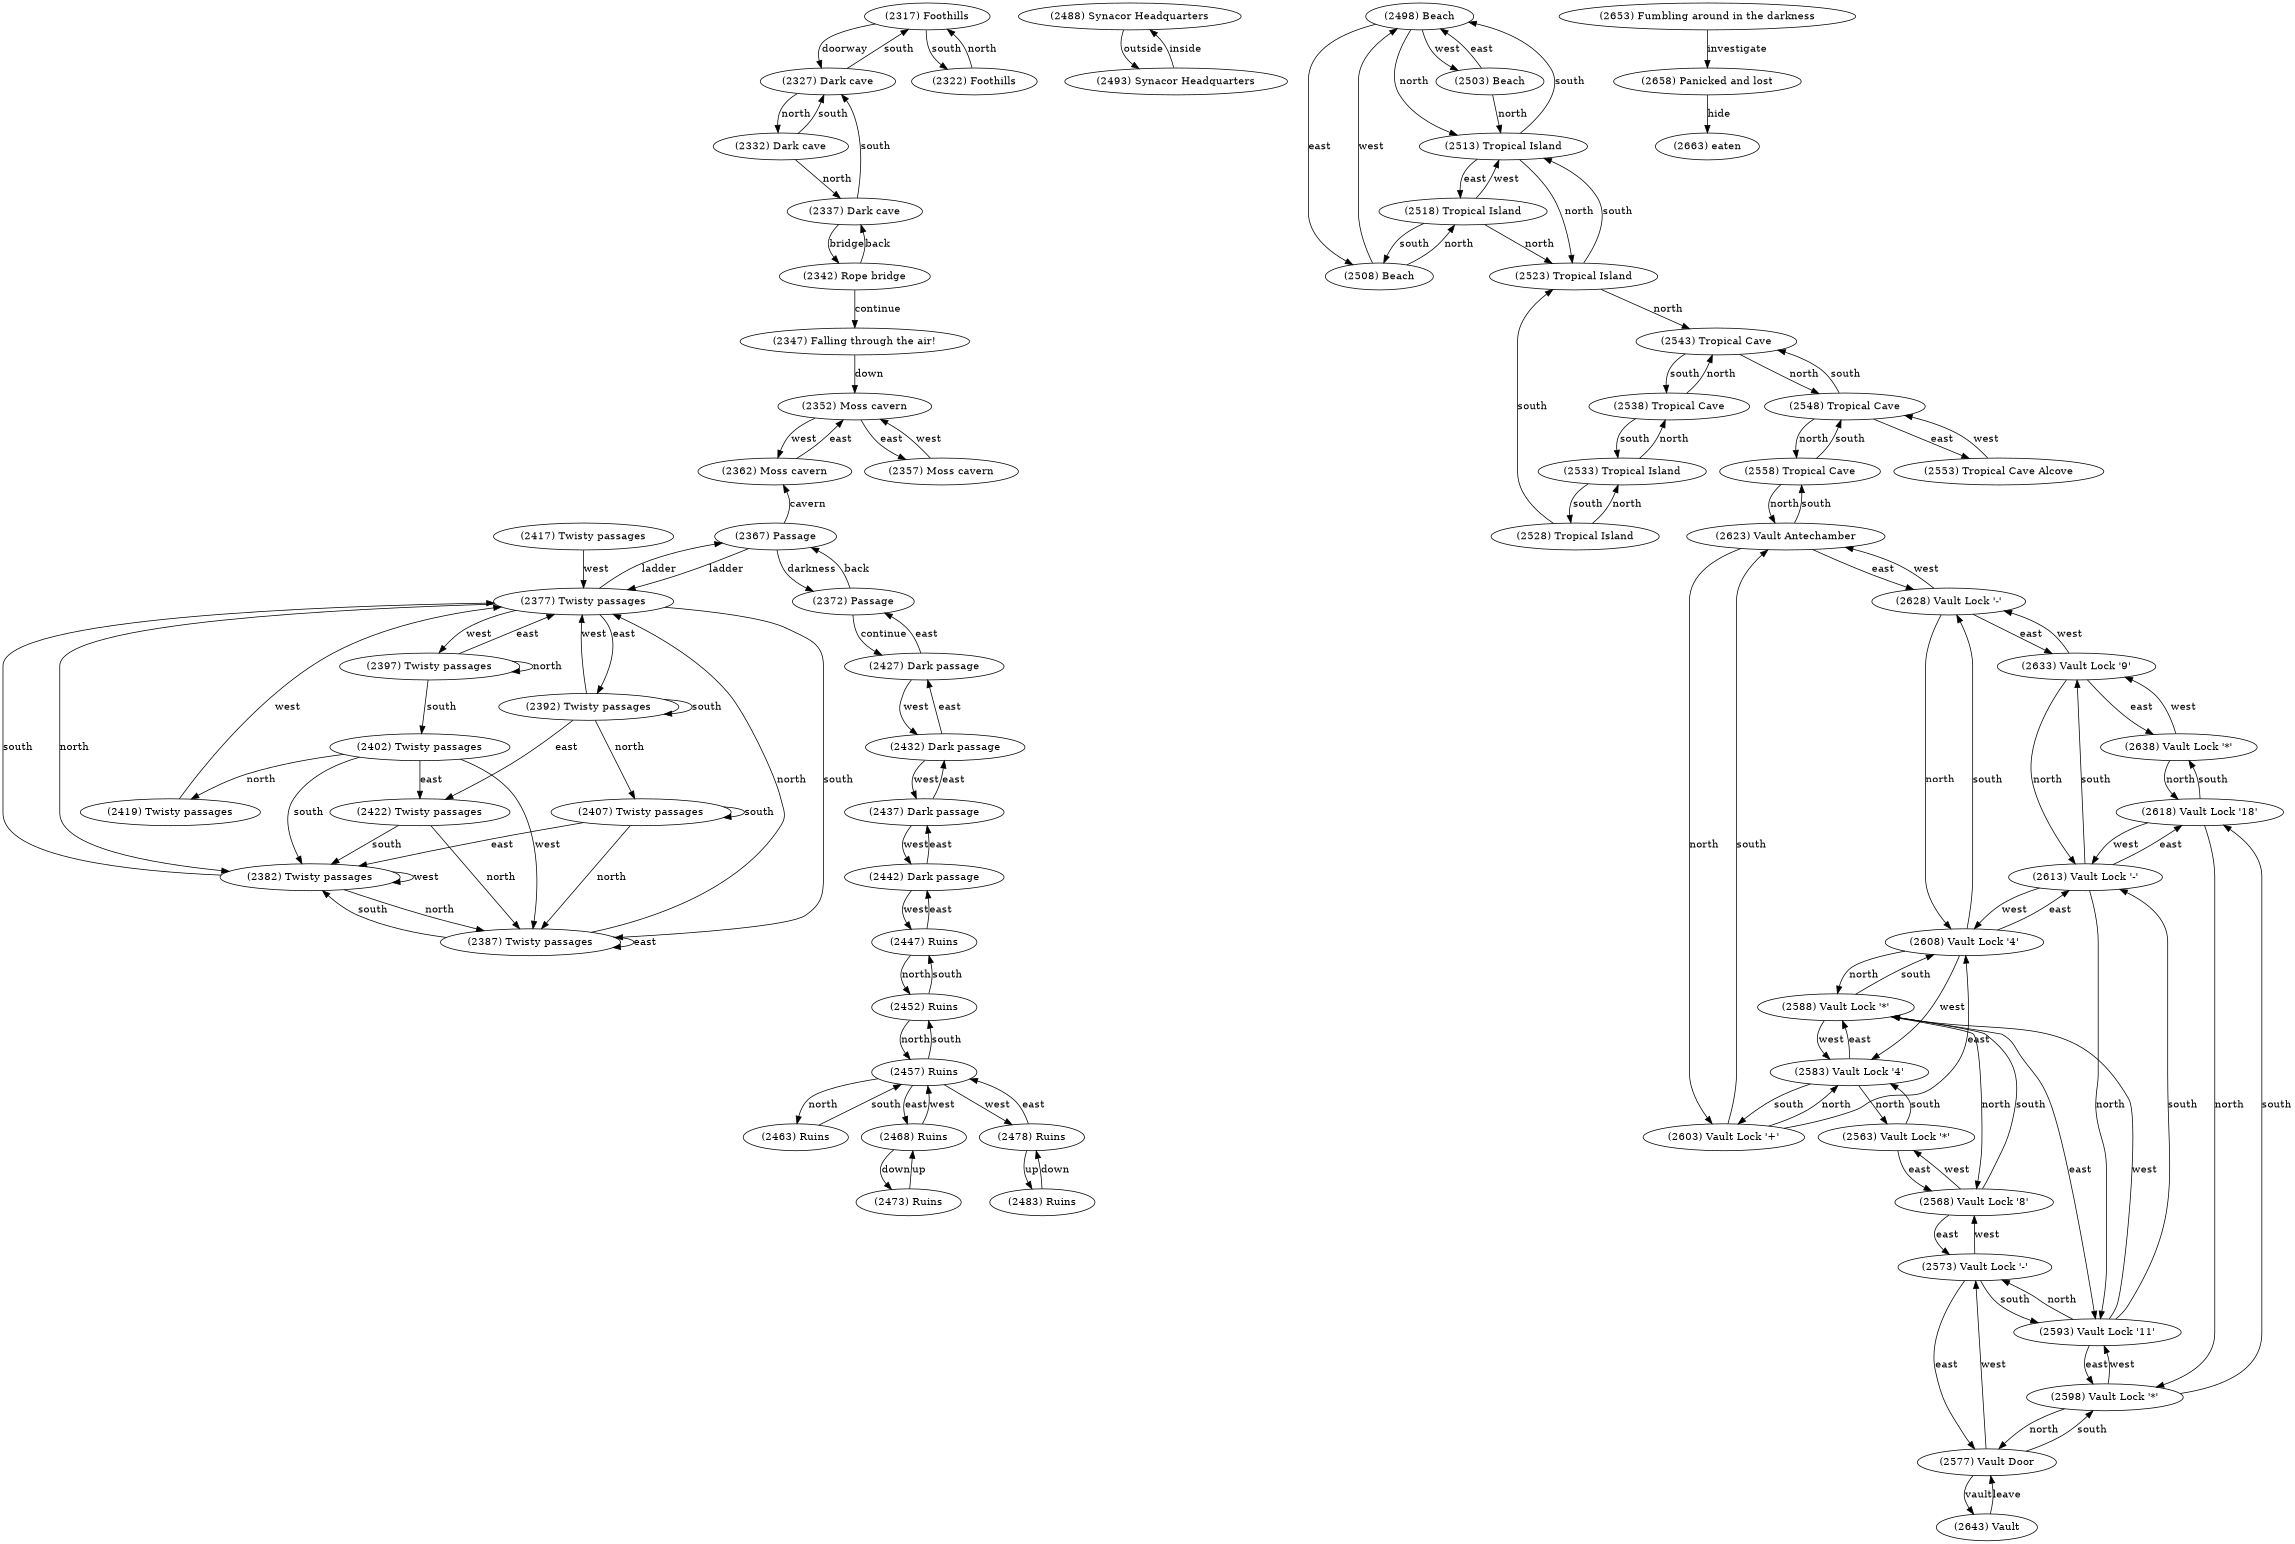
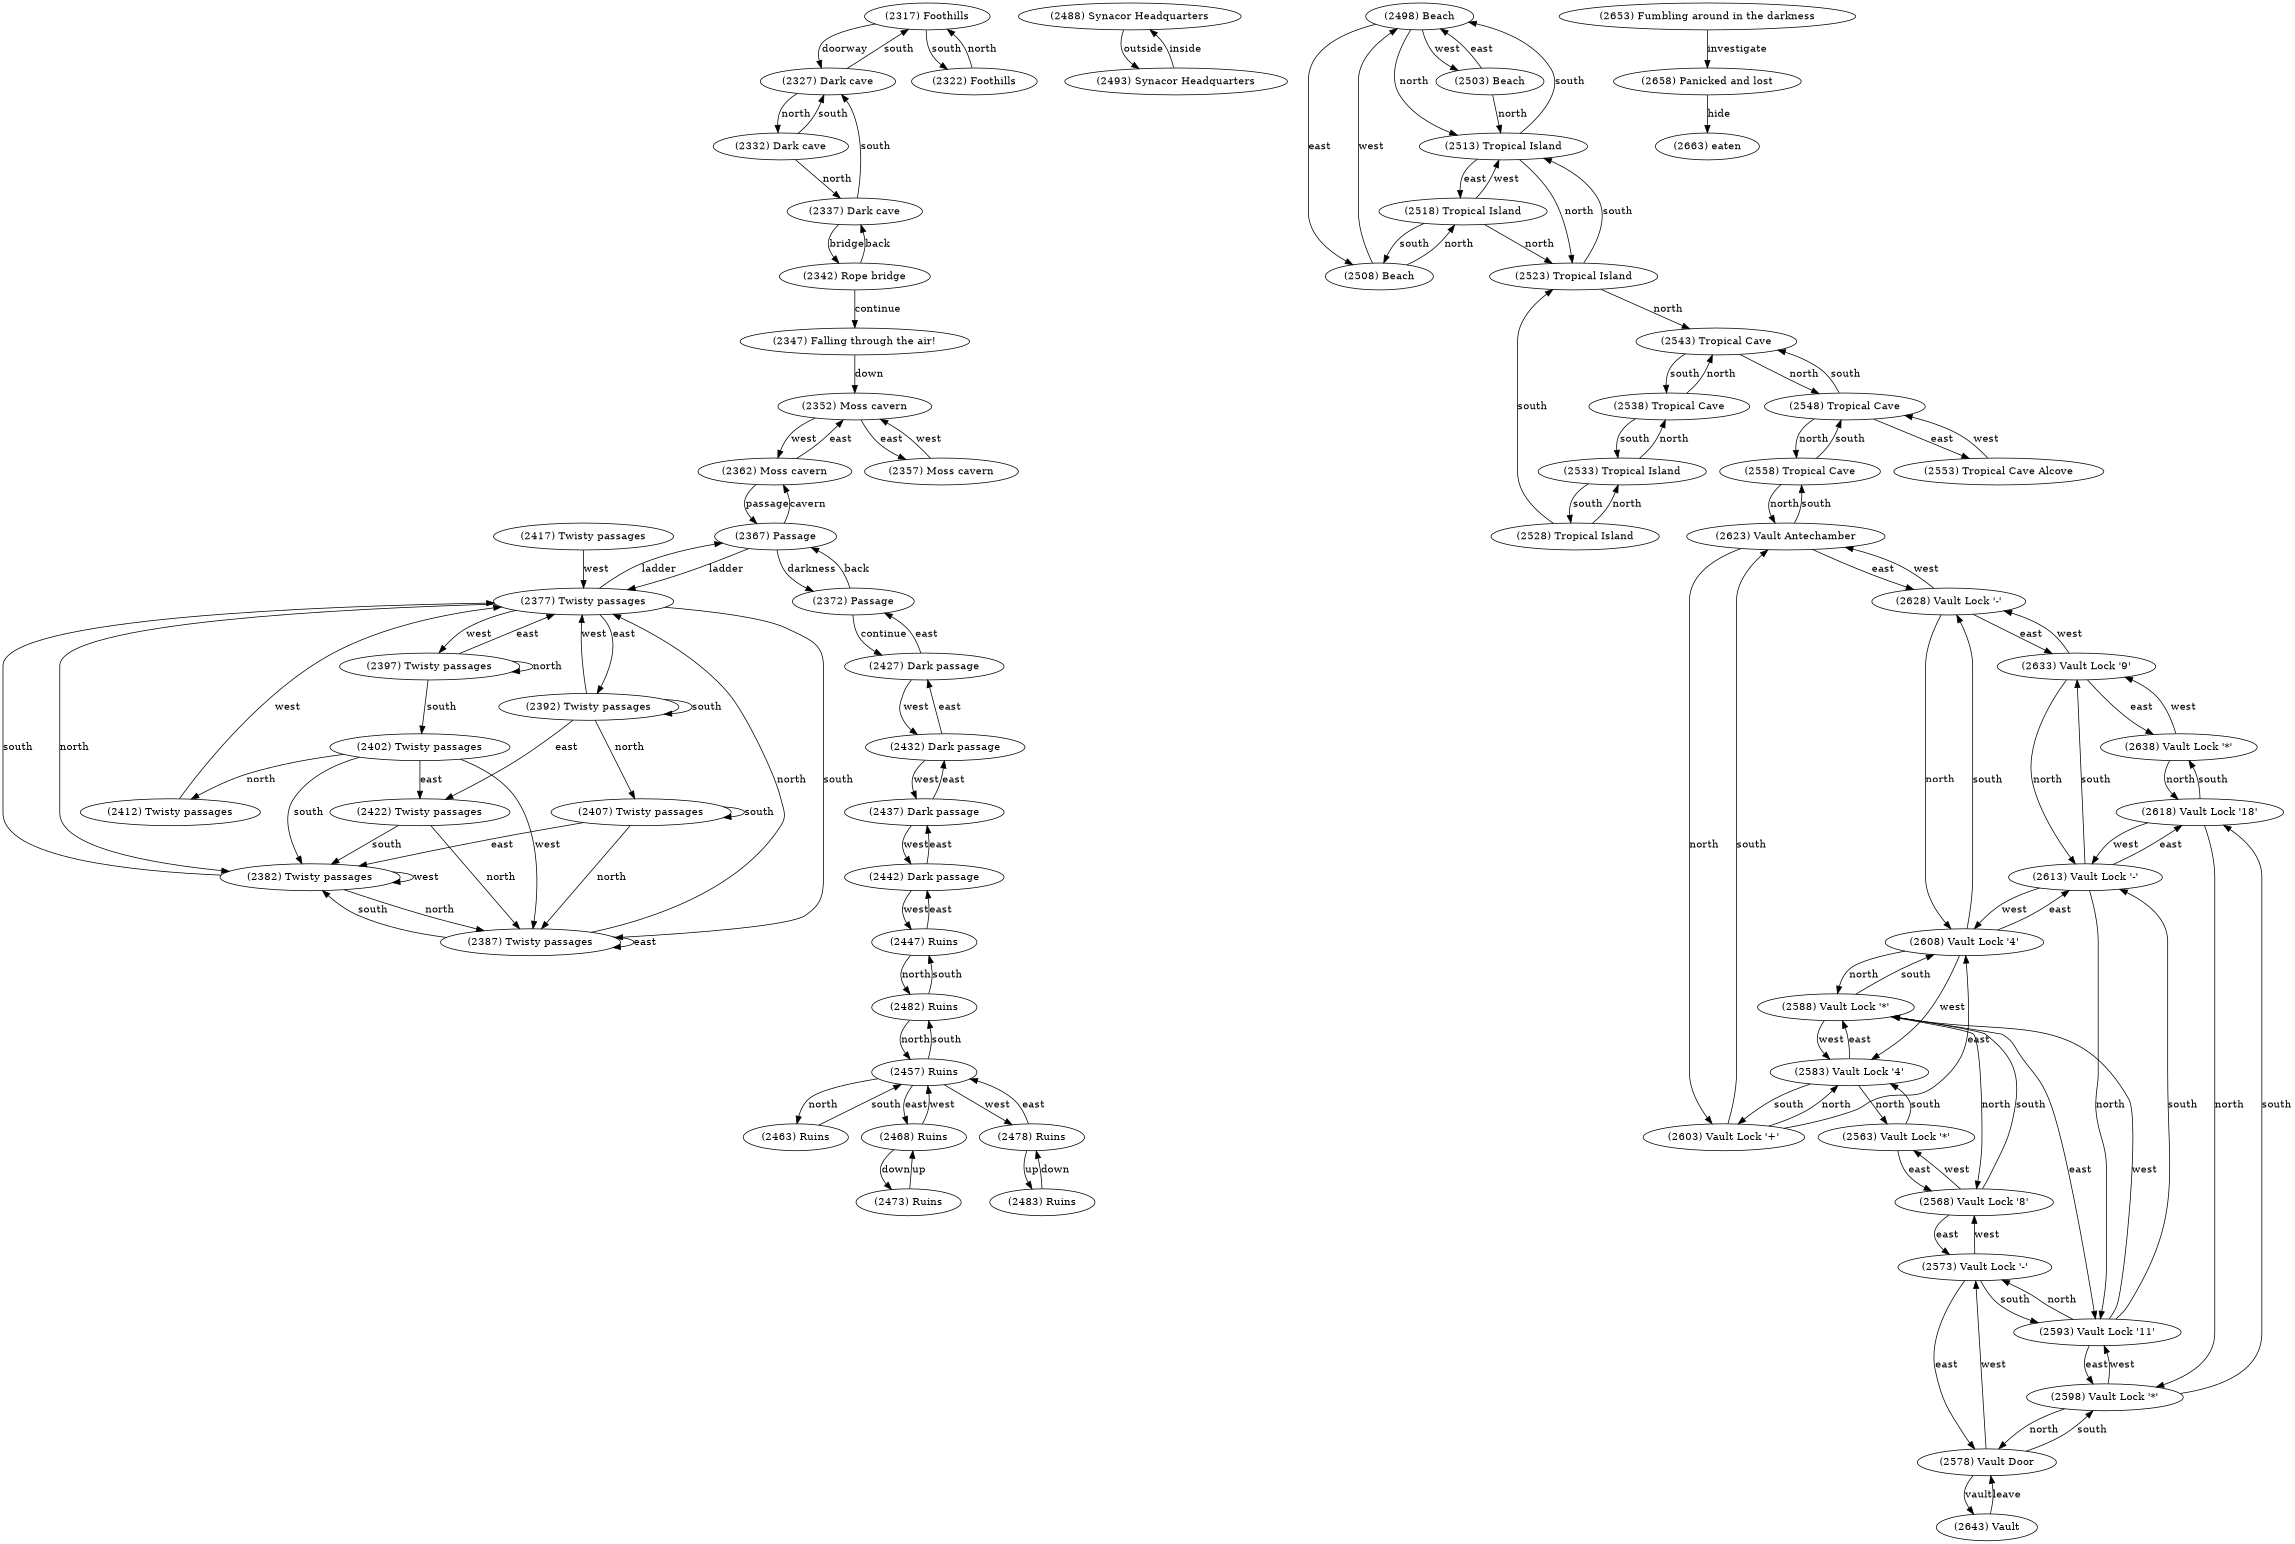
edge "(2362) Moss cavern" -> "(2367) Passage": added, label "passage"
node "(2419) Twisty passages": label "(2419) Twisty passages" -> "(2412) Twisty passages"
node "(2452) Ruins": label "(2452) Ruins" -> "(2482) Ruins"
node "(2577) Vault Door": label "(2577) Vault Door" -> "(2578) Vault Door"
